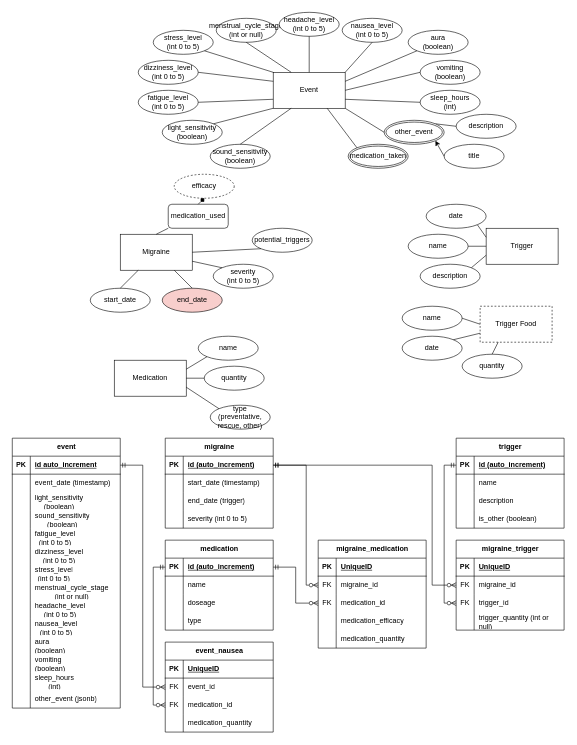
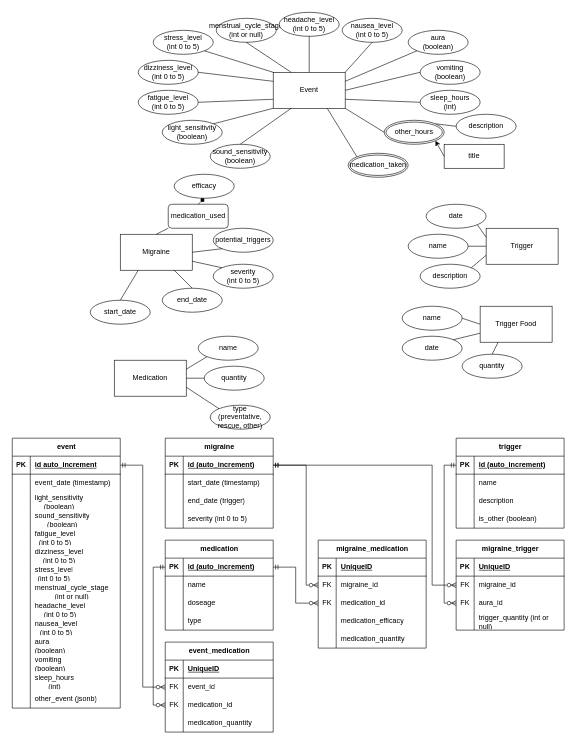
node "other_event": label "other_event" -> "other_hours"
node "medication_taken": moved (378, 156) -> (378, 165)
node "title": shape ellipse -> rectangle
node "efficacy": style dashed -> solid
node "potential_triggers": moved (282, 240) -> (243, 240)
node "start_date": moved (120, 300) -> (120, 312)
node "end_date": fillcolor #f8cecc -> #ffffff
node "Trigger Food": style dashed -> solid
node "trigger_id": label "trigger_id" -> "aura_id"
node "event_nausea": label "event_nausea" -> "event_medication"
